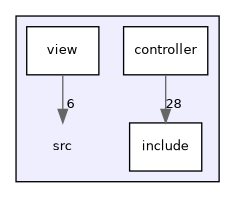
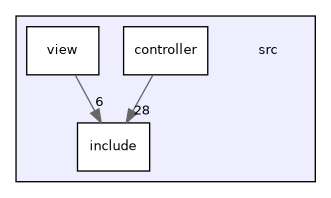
edge "view" -> "src": now "view" -> "include"
